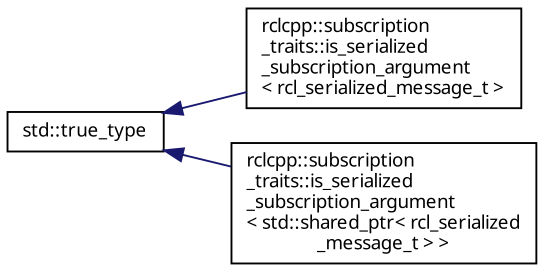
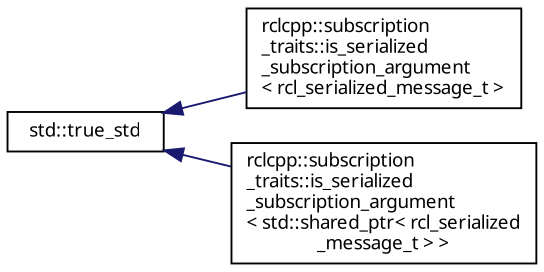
node "std::true_type": label "std::true_type" -> "std::true_std"
